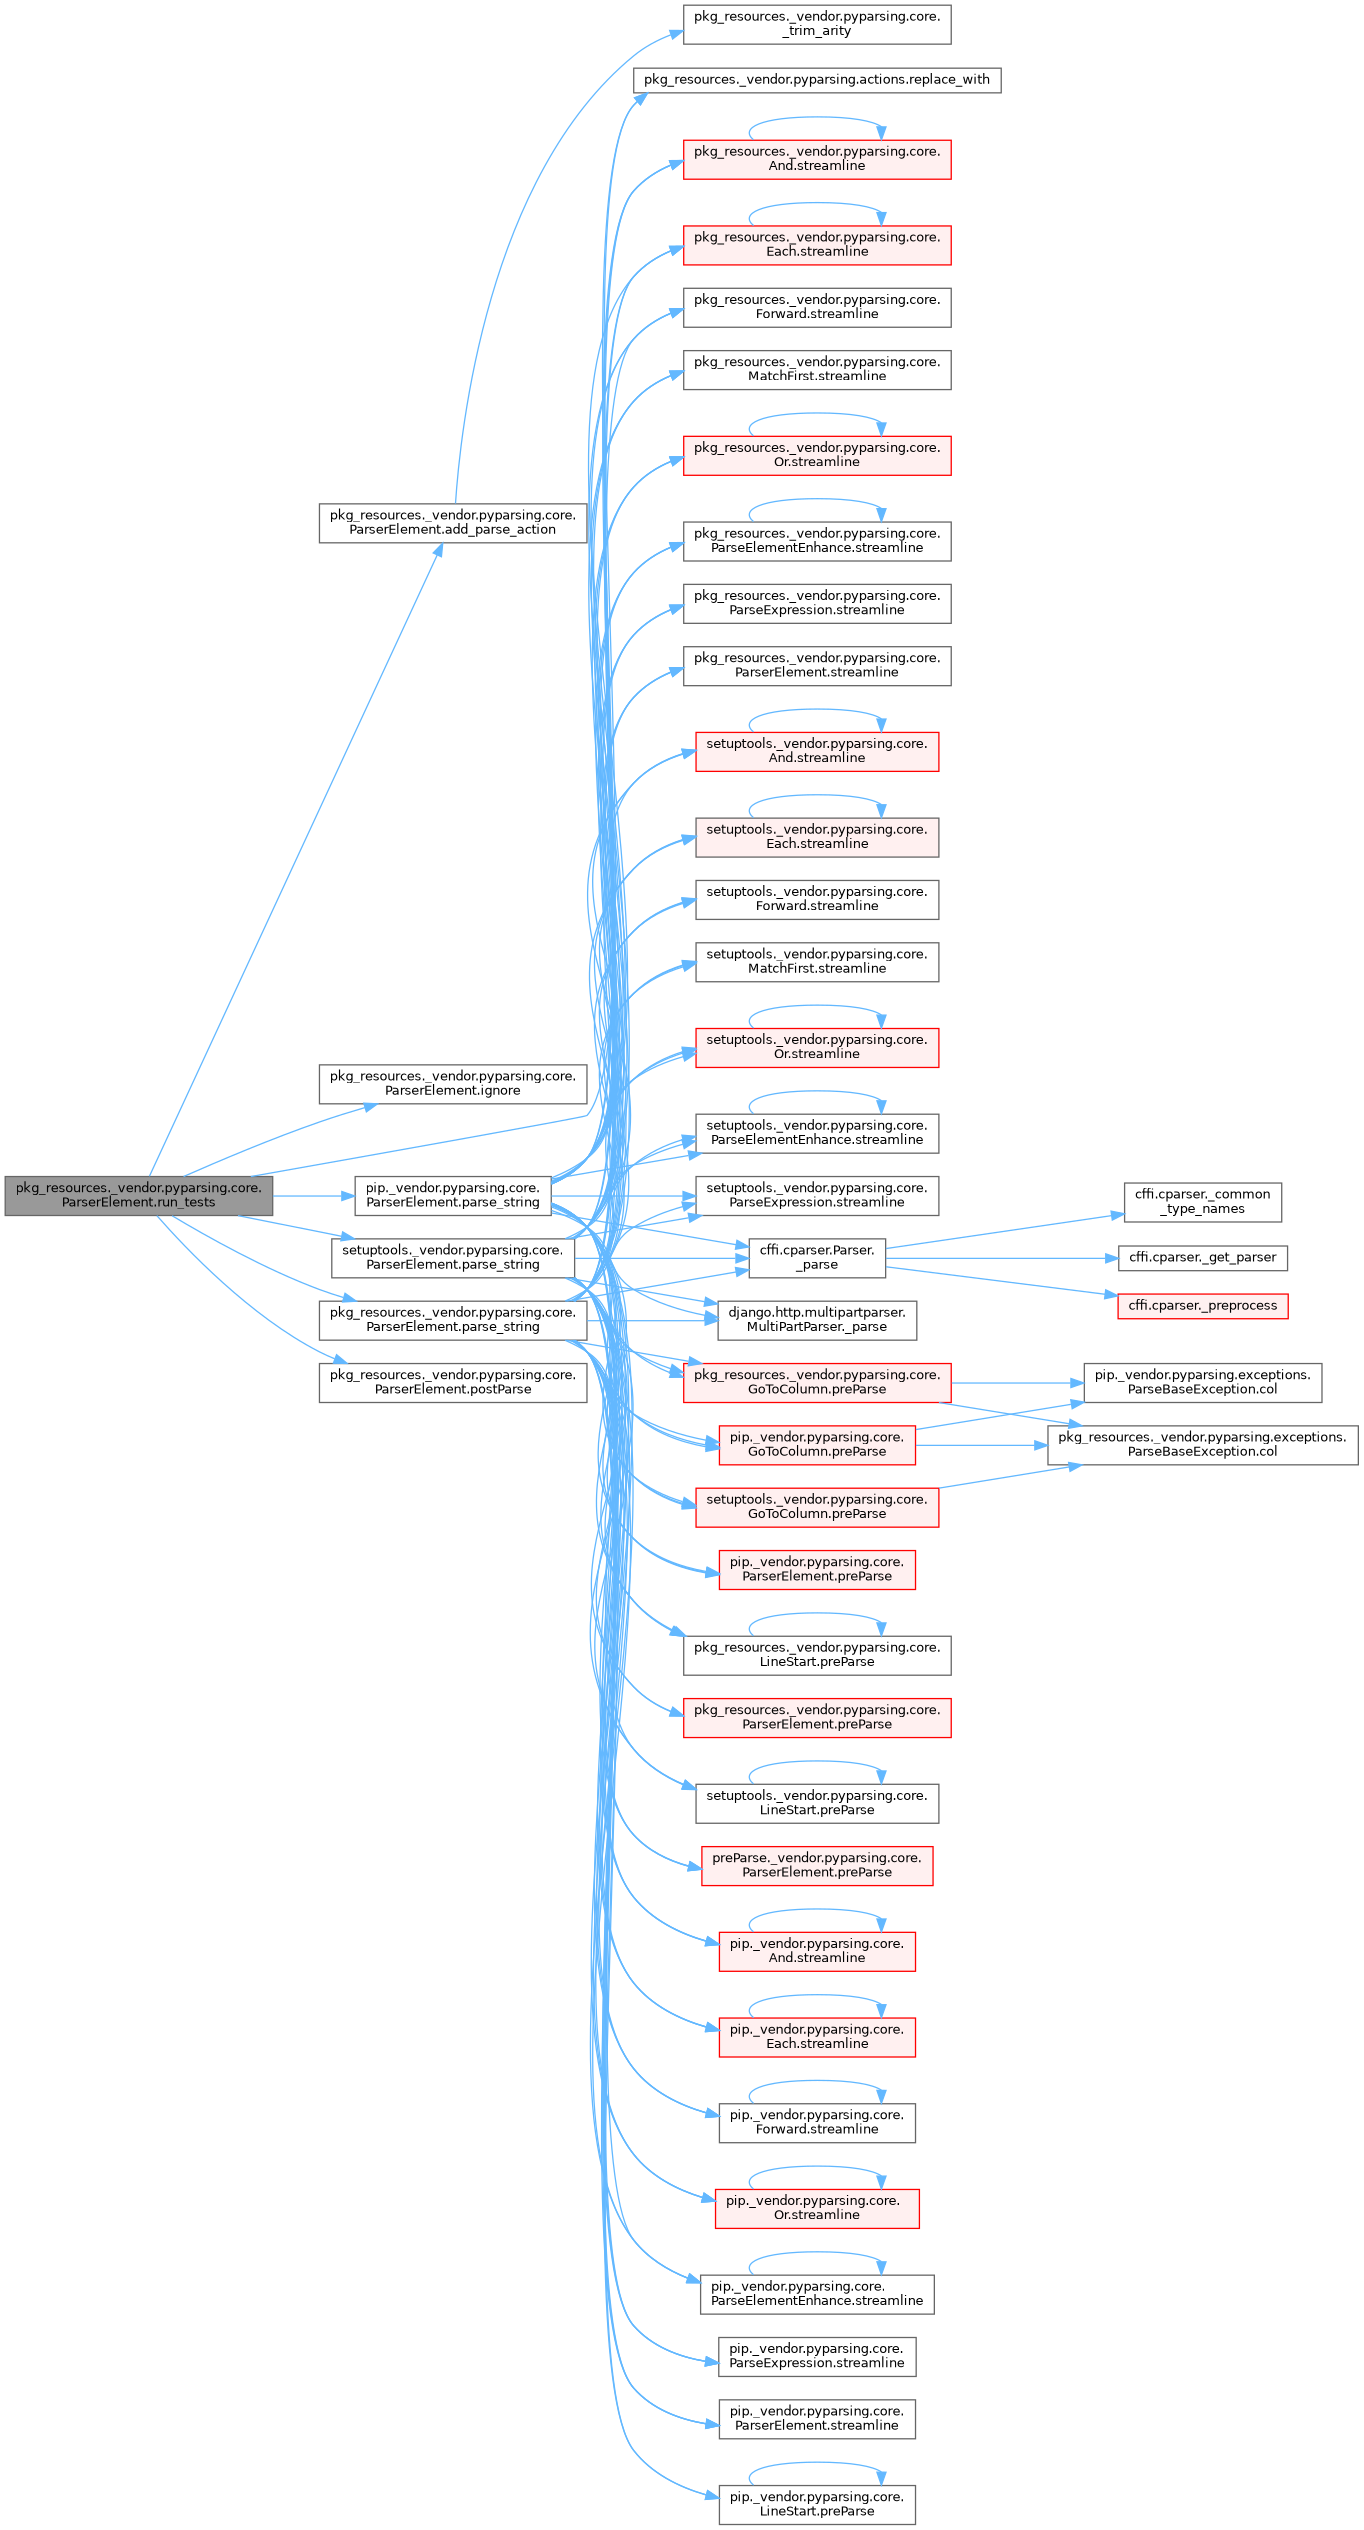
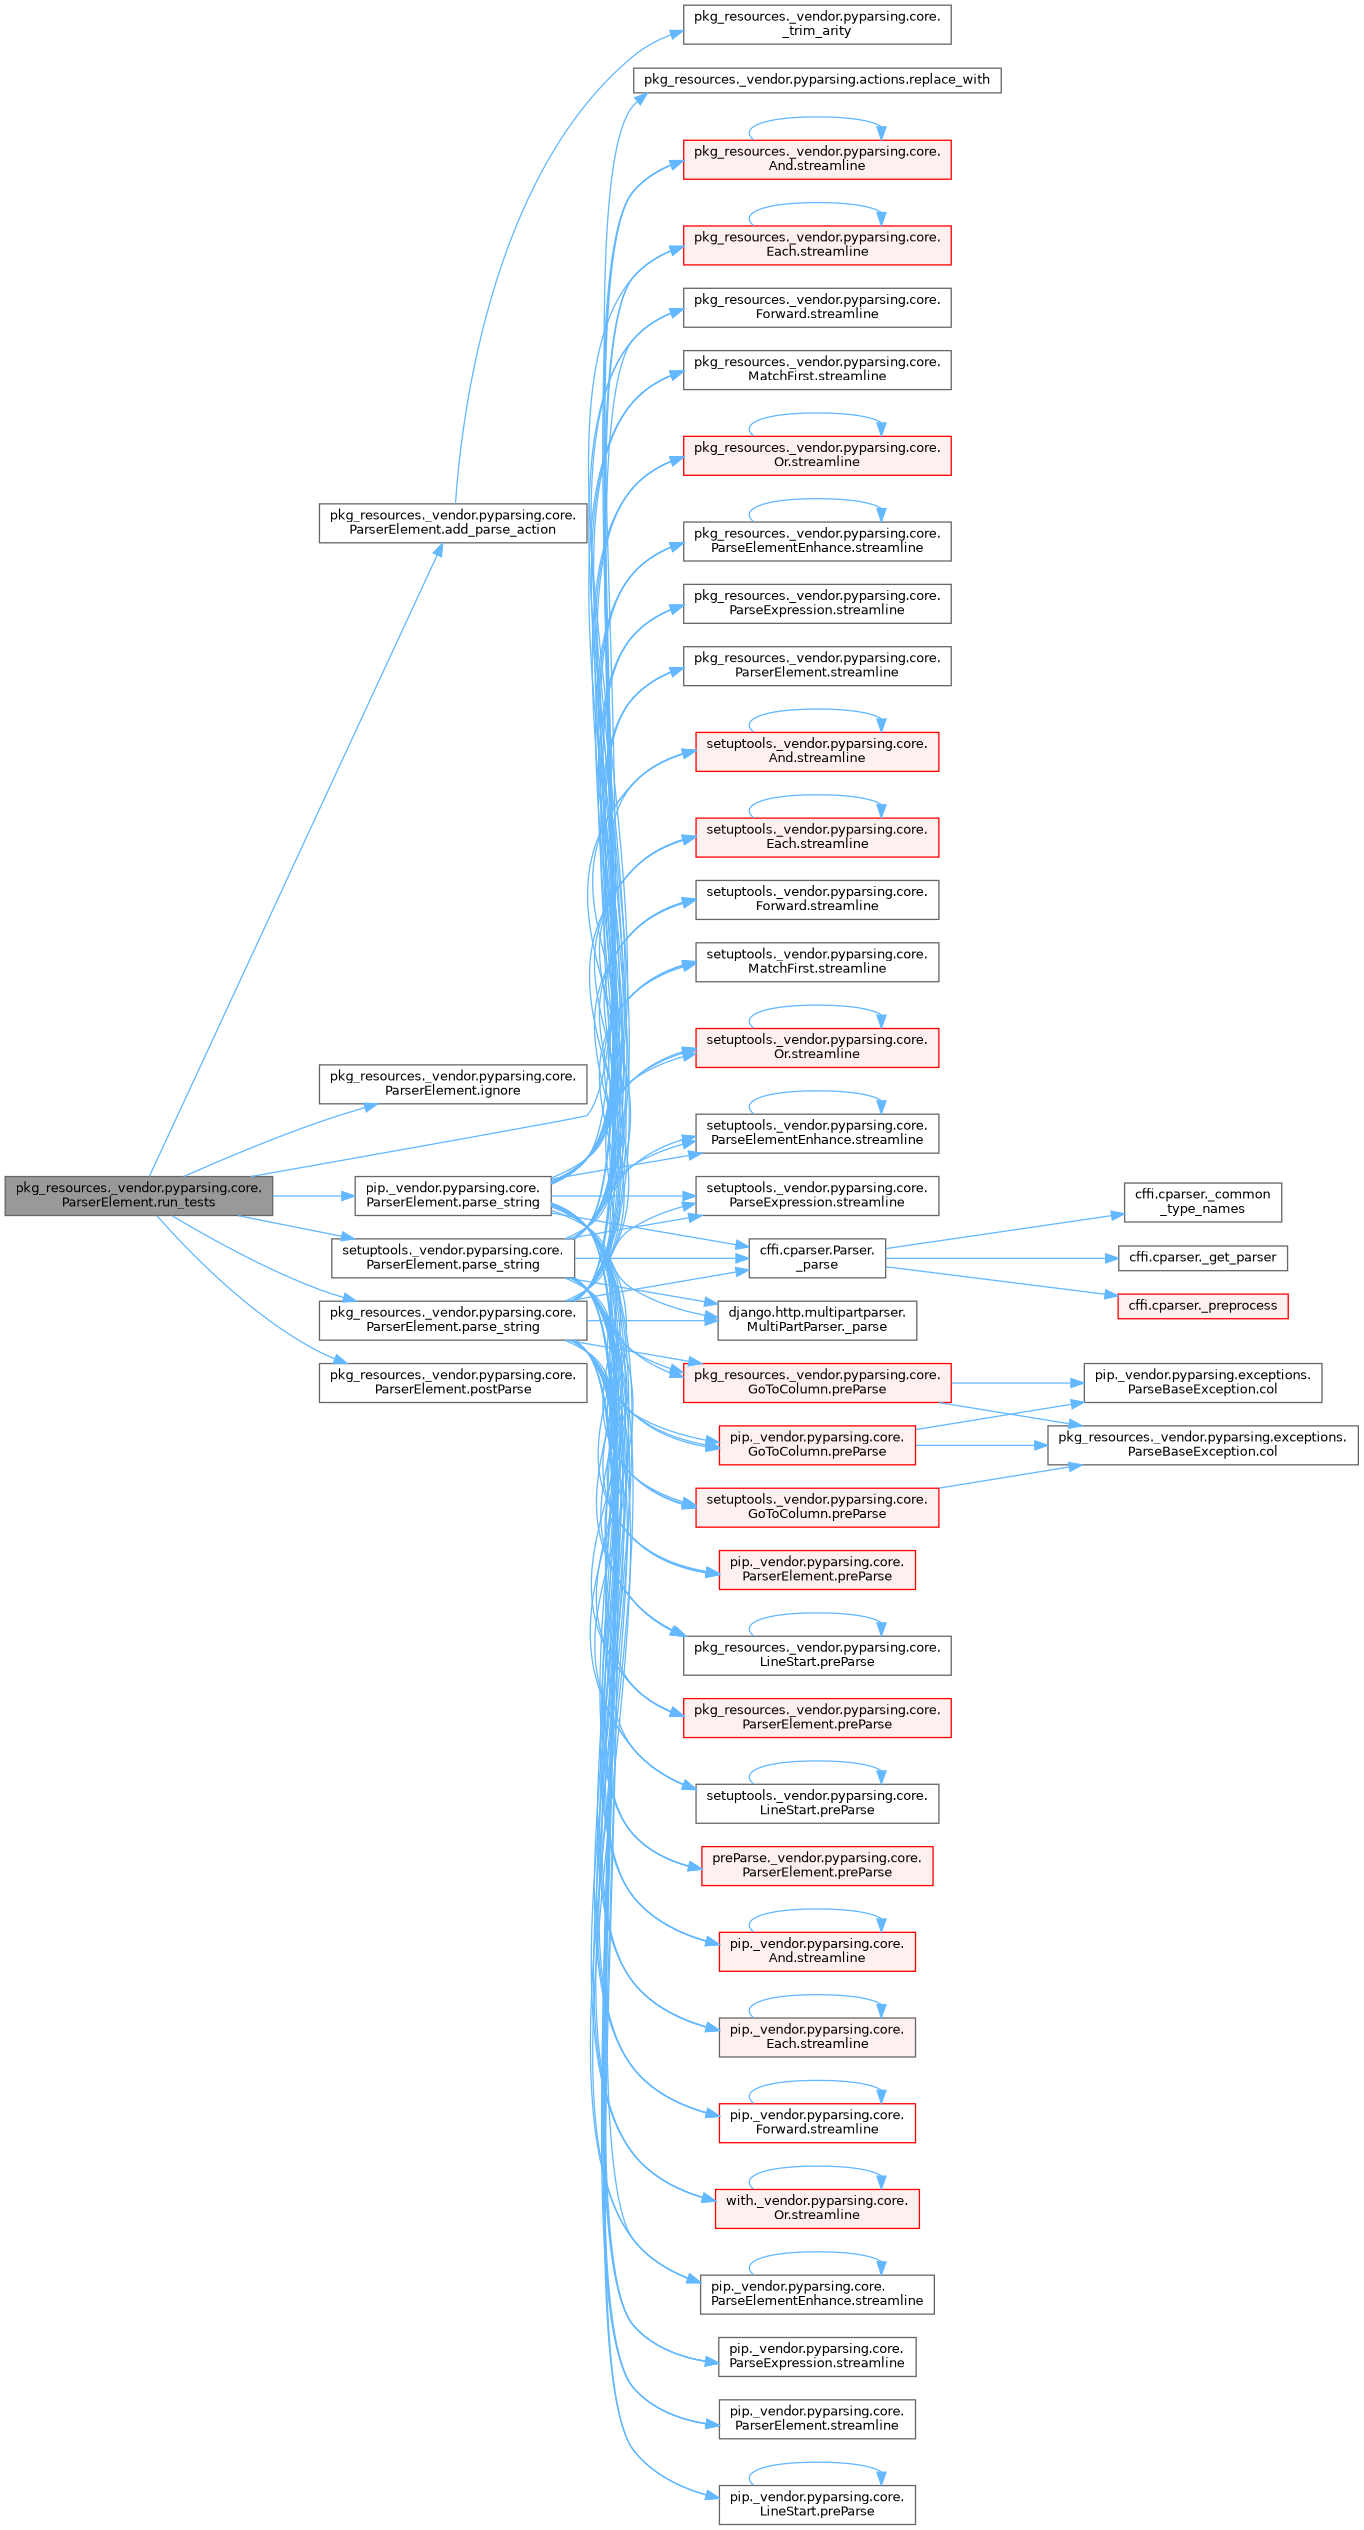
edge "pip._vendor.pyparsing.core. ParserElement.parse_string" -> "pkg_resources._vendor.pyparsing.actions.replace_with": now "pip._vendor.pyparsing.core. ParserElement.parse_string" -> "pkg_resources._vendor.pyparsing.core. ParserElement.preParse"
node "setuptools._vendor.pyparsing.core. Each.streamline": color grey40 -> red
node "pip._vendor.pyparsing.core. Each.streamline": color red -> grey40
node "pip._vendor.pyparsing.core. Forward.streamline": color grey40 -> red
node "pip._vendor.pyparsing.core. Or.streamline": label "pip._vendor.pyparsing.core. Or.streamline" -> "with._vendor.pyparsing.core. Or.streamline"
